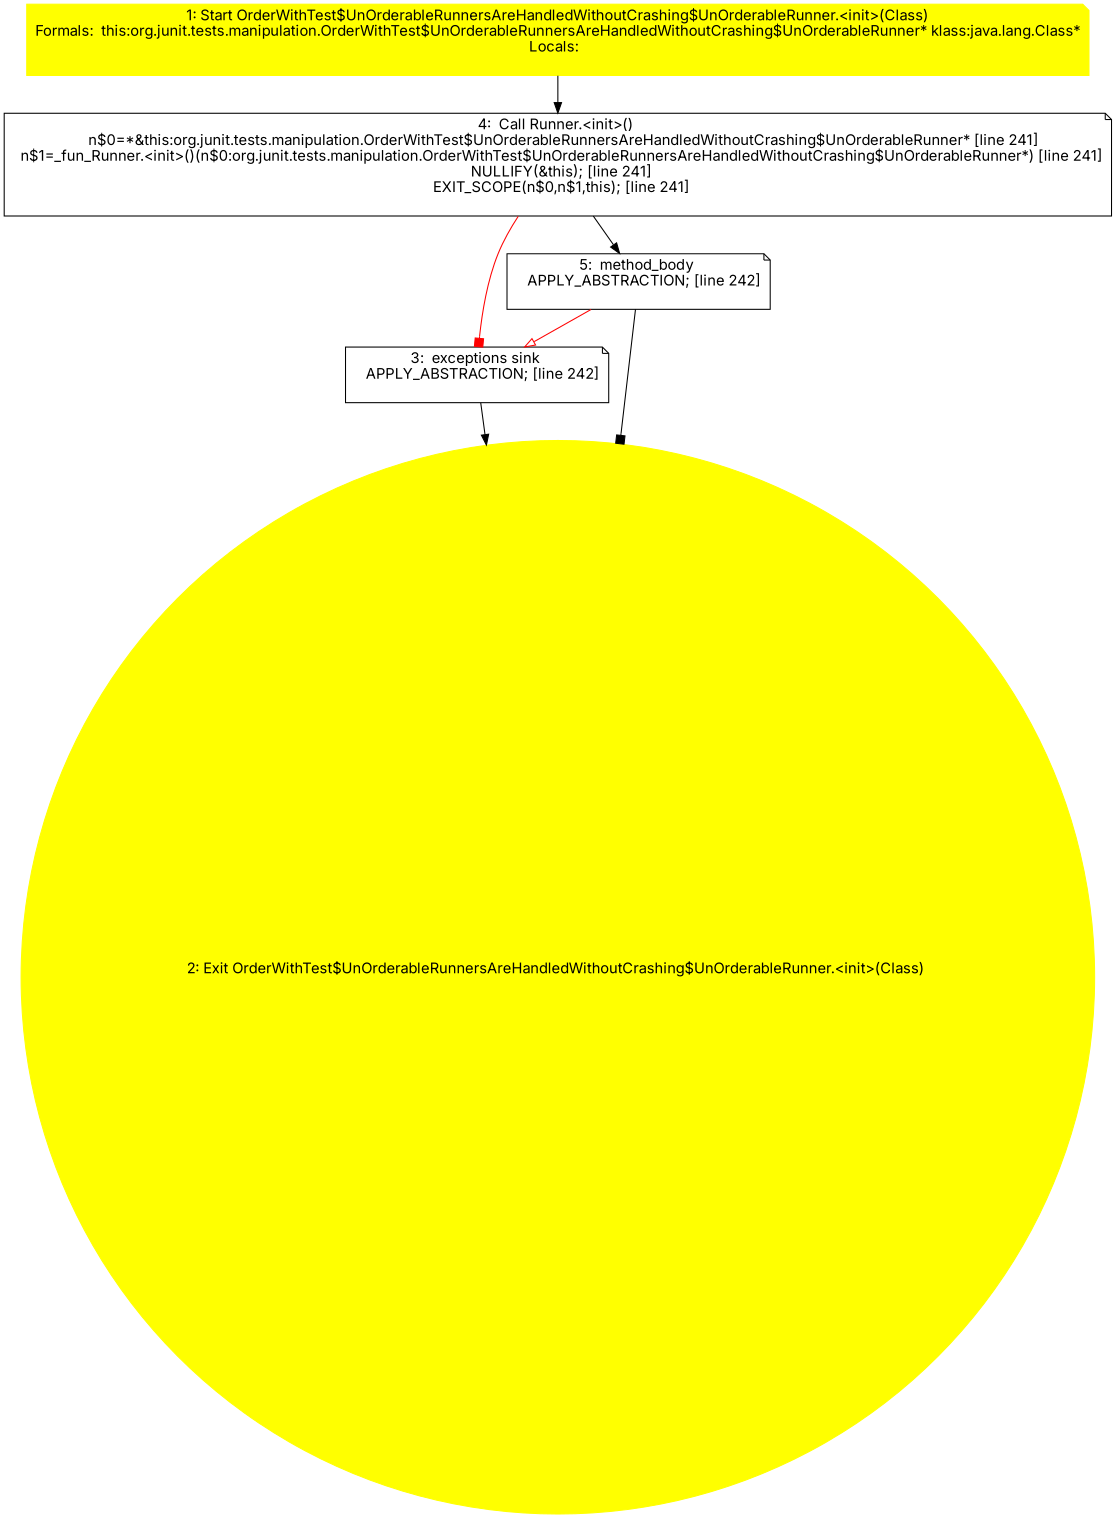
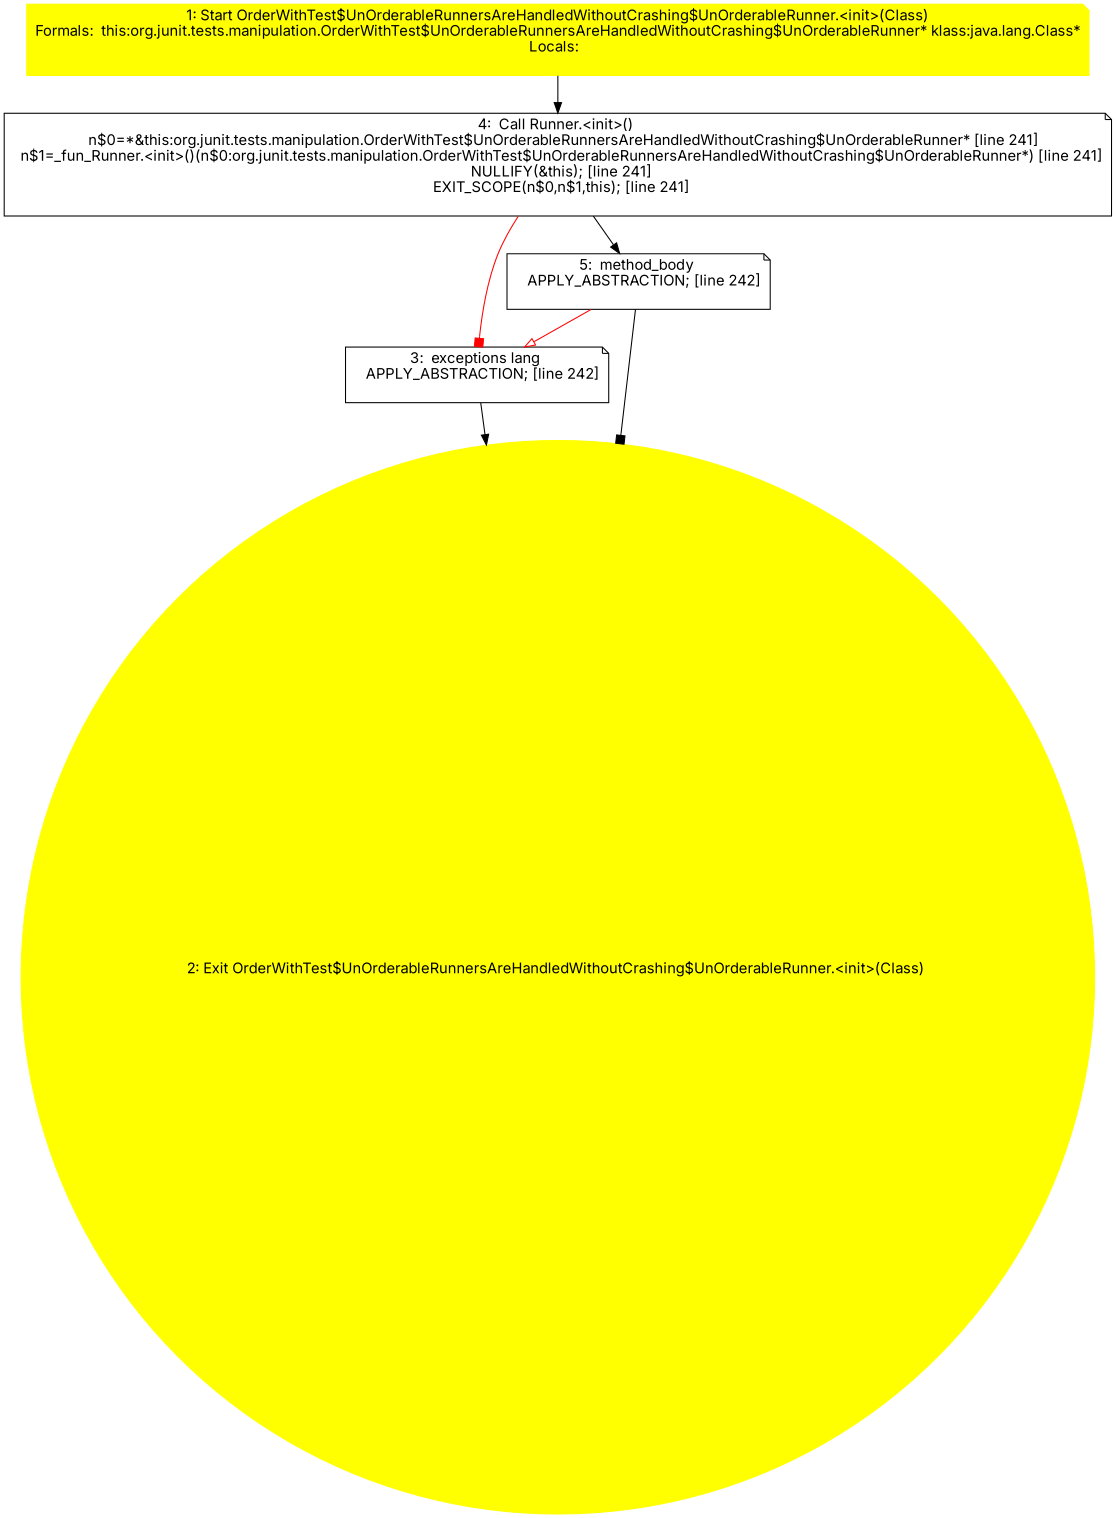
node "3:  exceptions sink APPLY_ABSTRACTION; [line 242]": label "3:  exceptions sink APPLY_ABSTRACTION; [line 242]" -> "3:  exceptions lang APPLY_ABSTRACTION; [line 242]"
